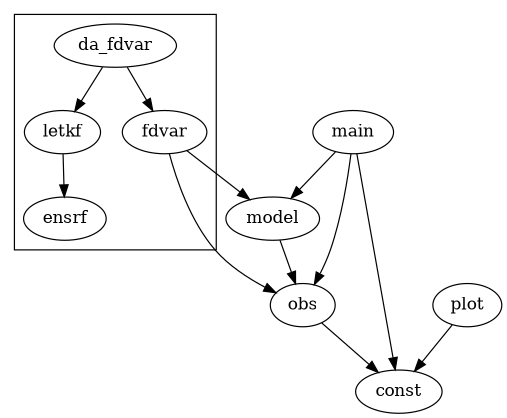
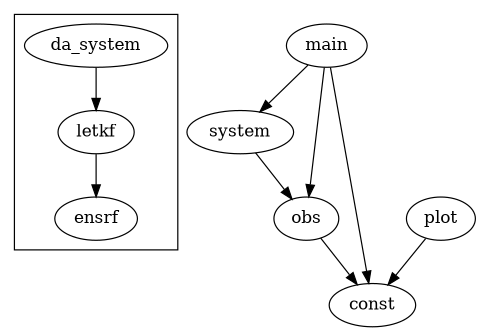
node "da_fdvar": label "da_fdvar" -> "da_system"
node "fdvar": removed
node "model": label "model" -> "system"
